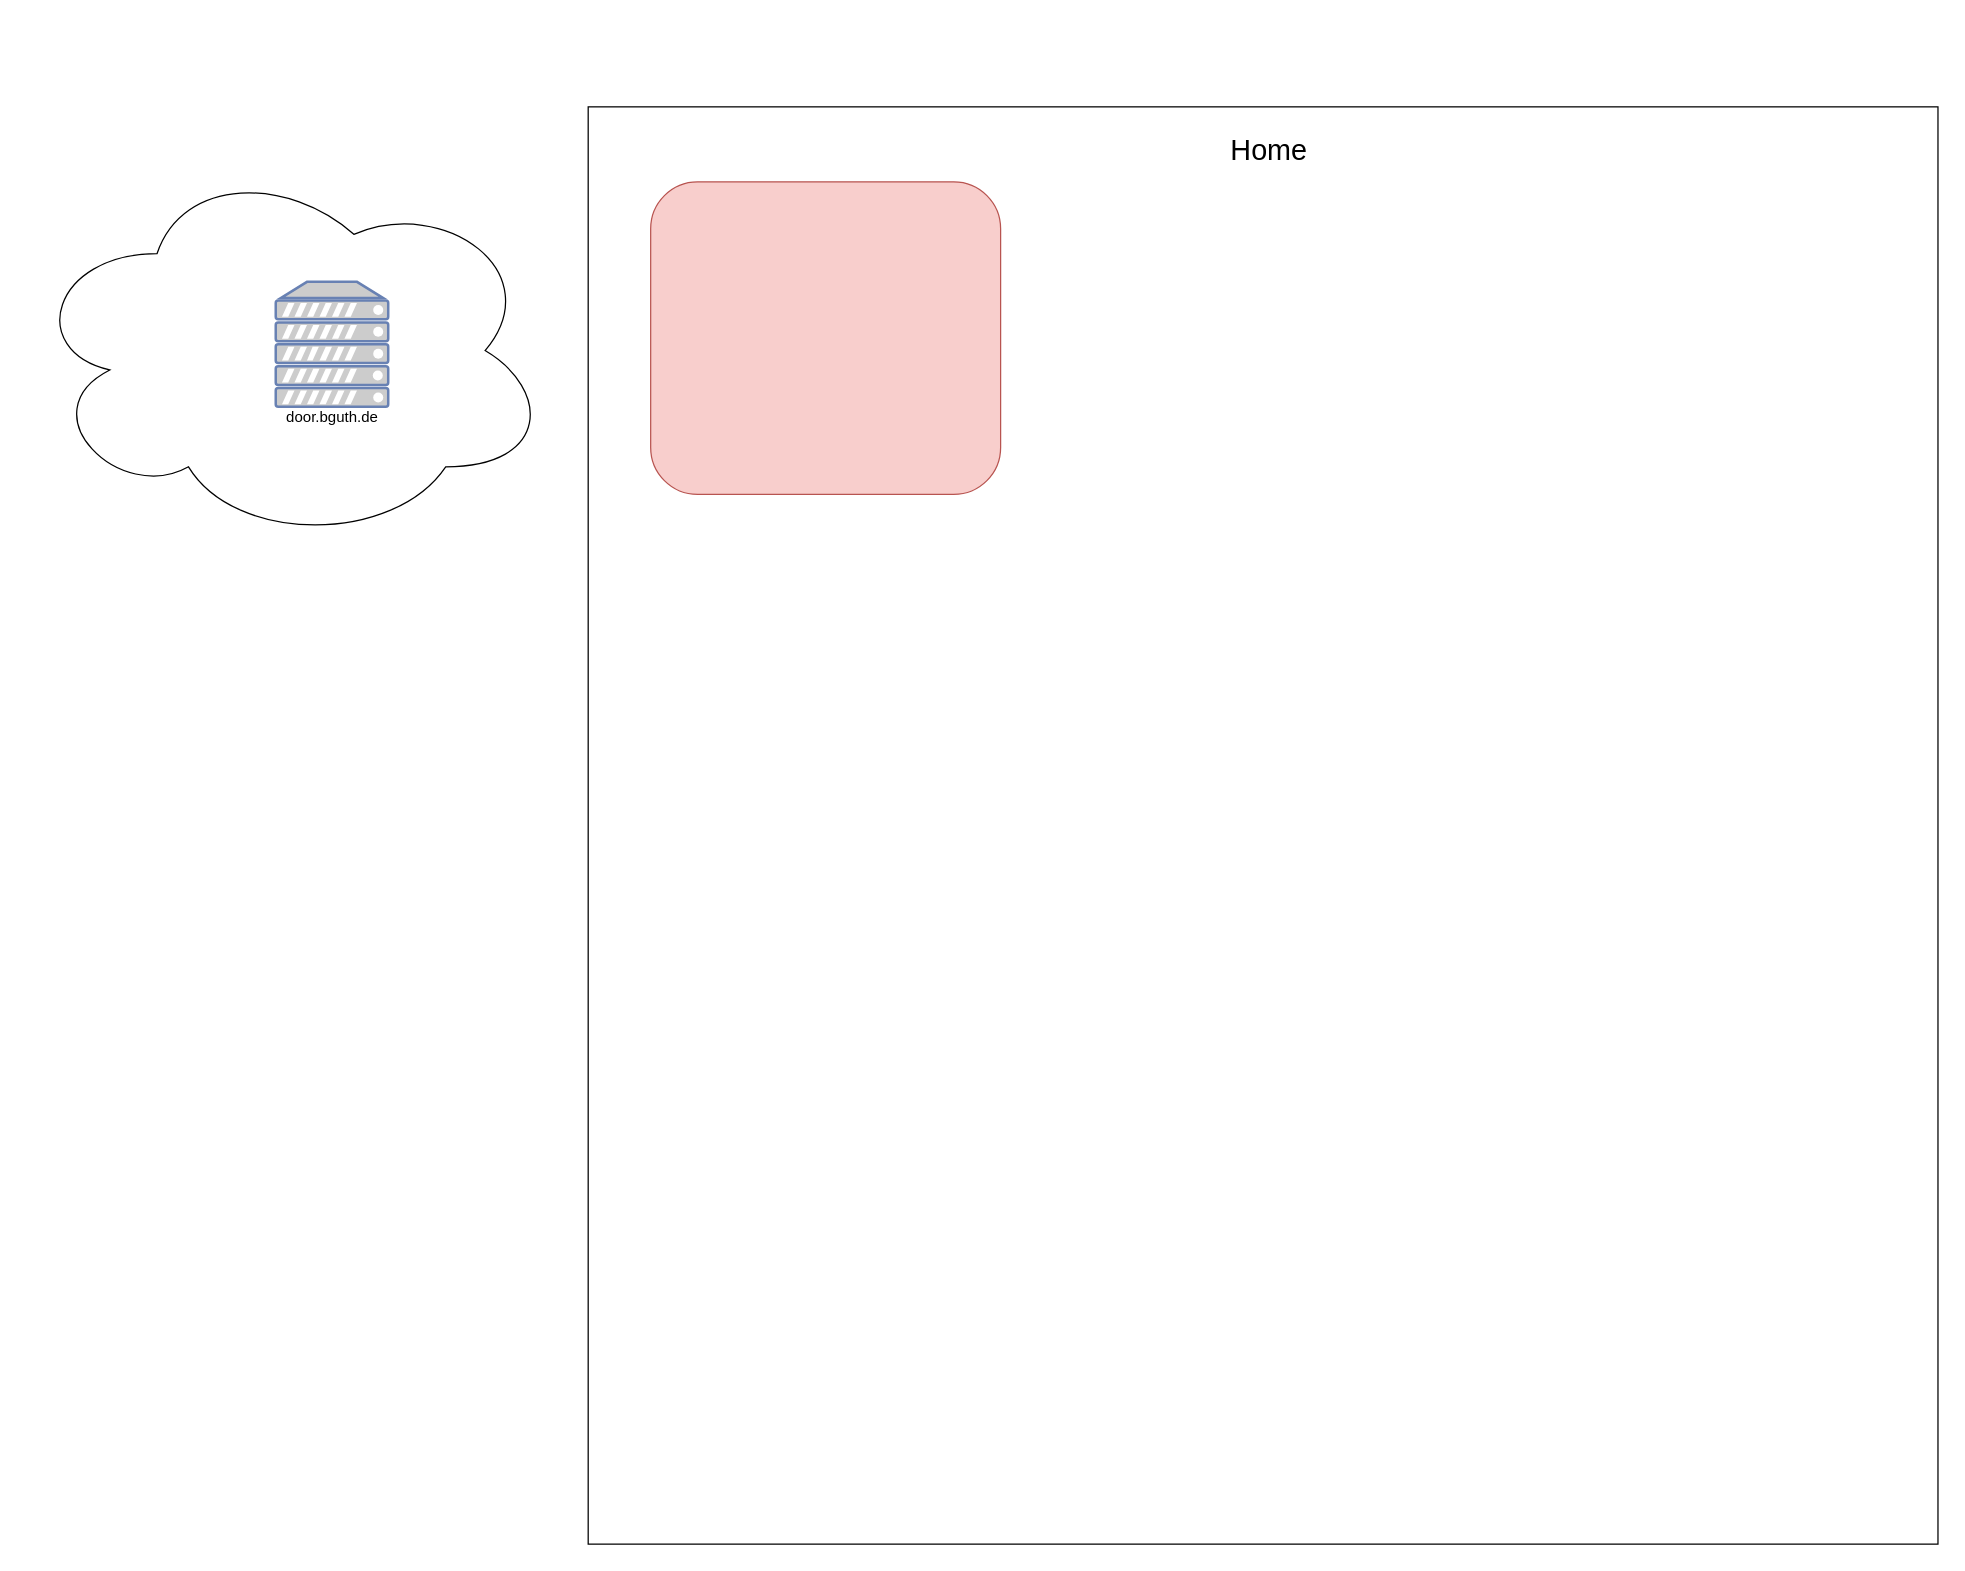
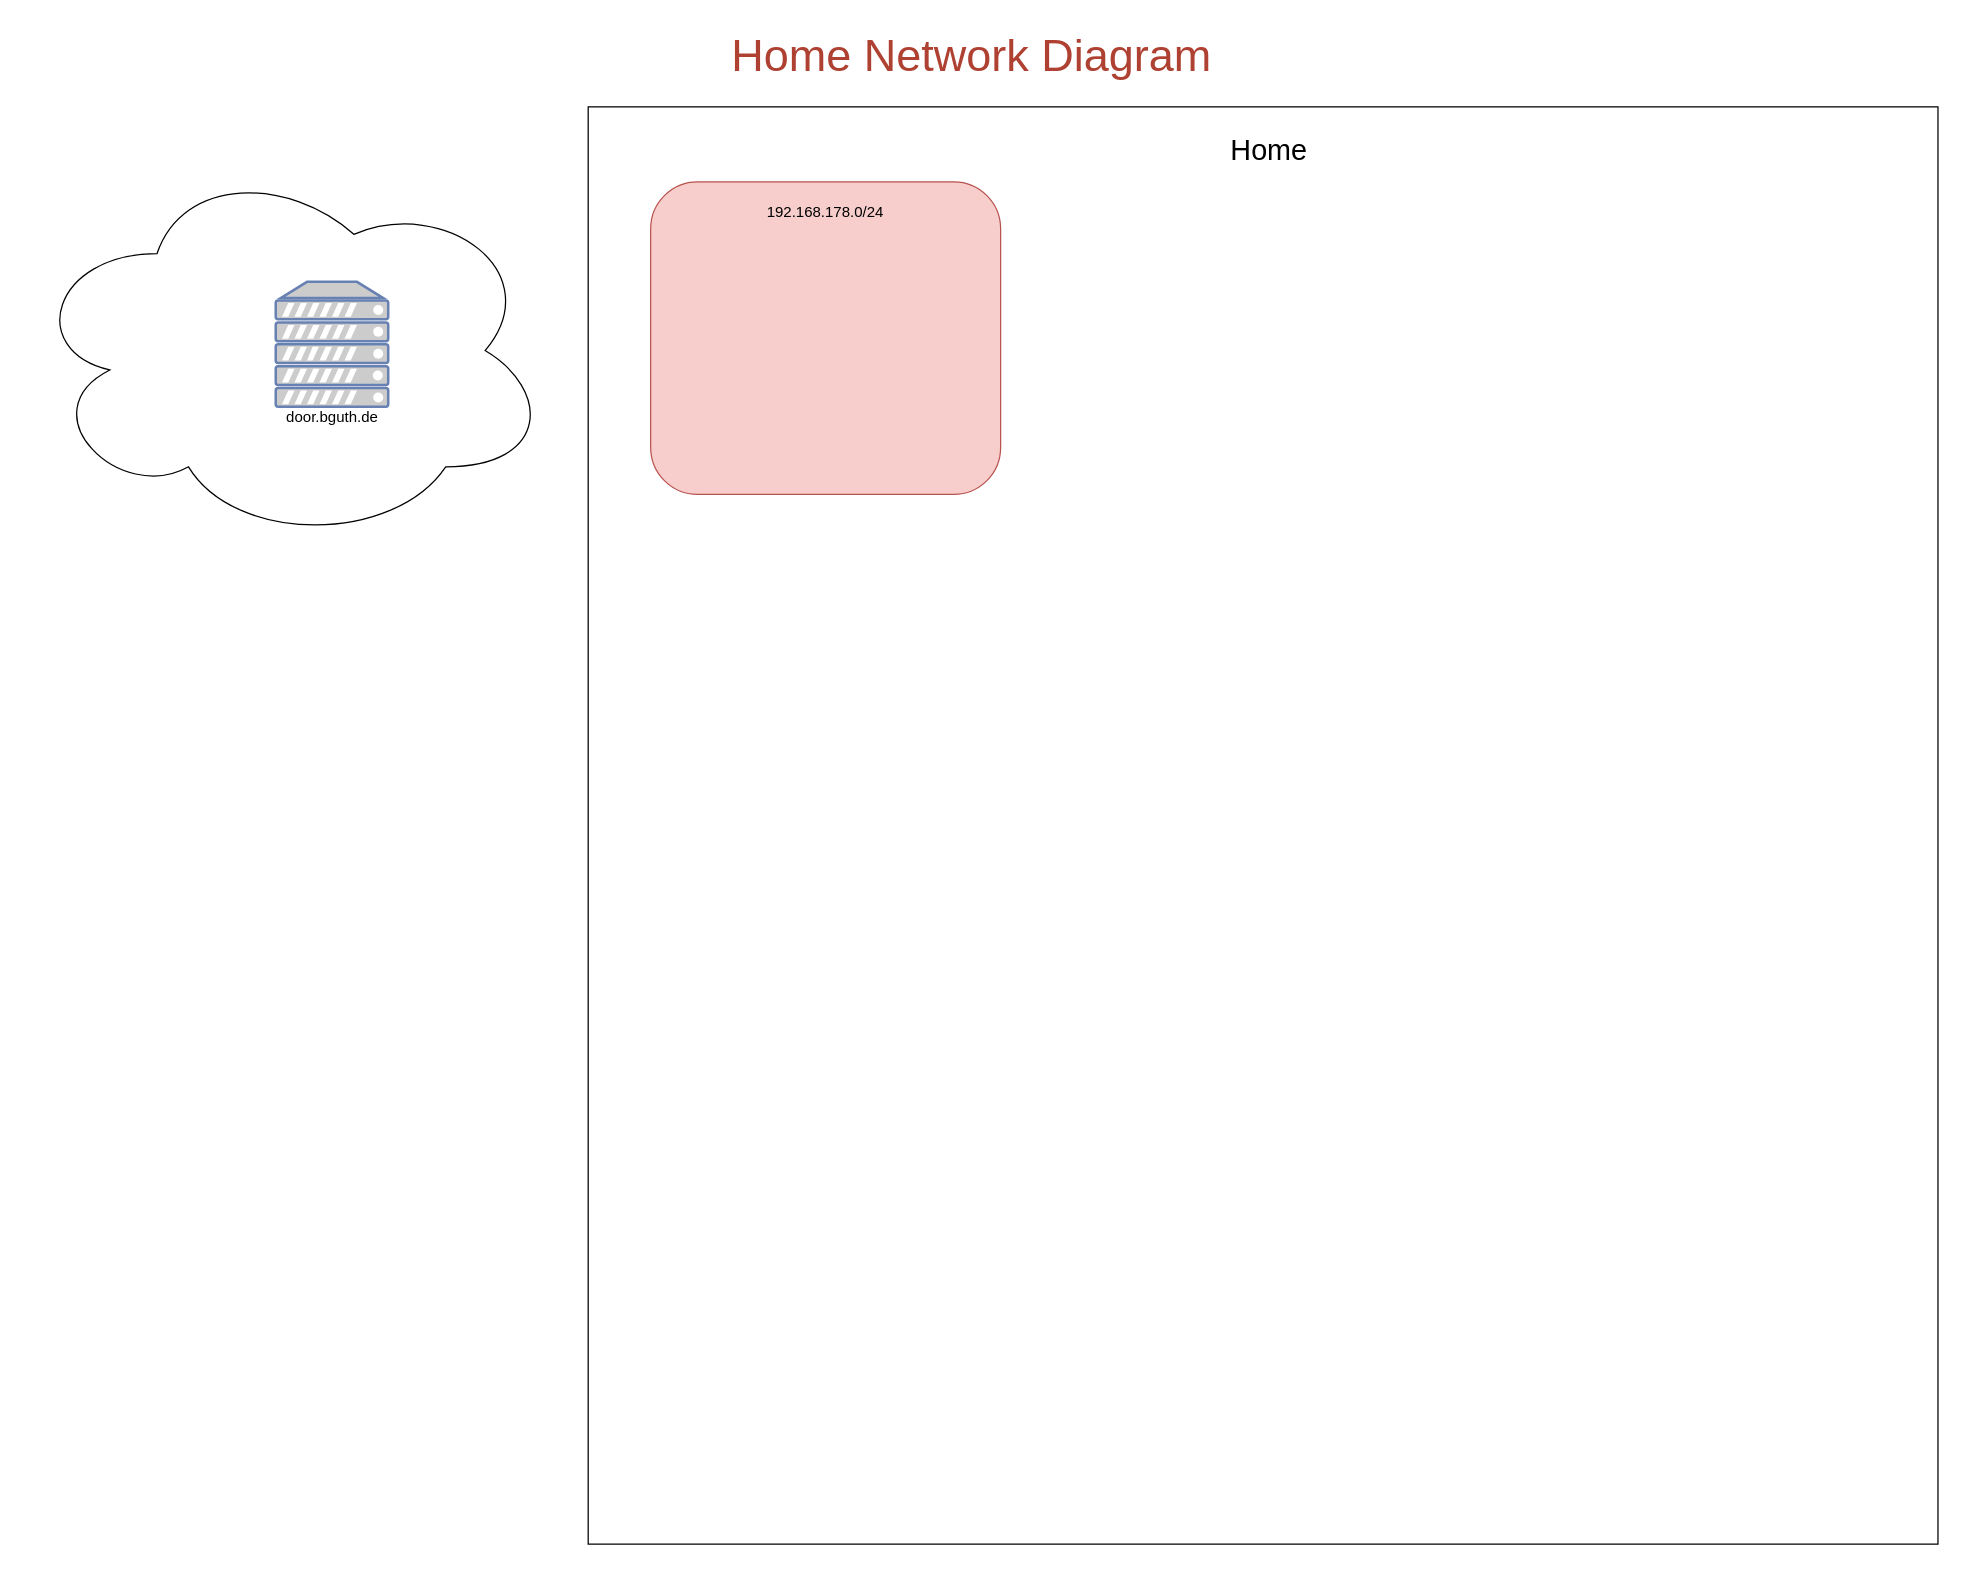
node "Home Network Diagram": added
node "192.168.178.0/24": added
